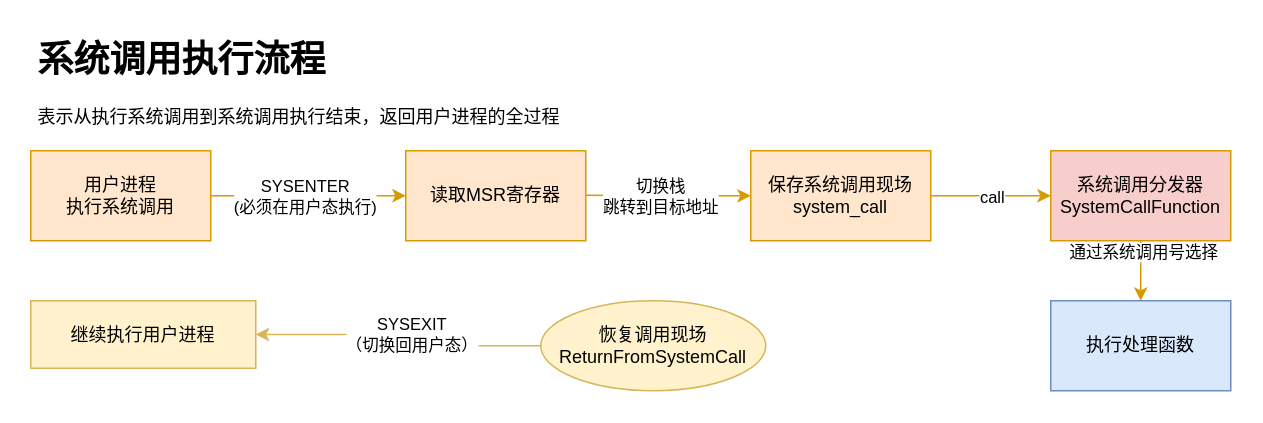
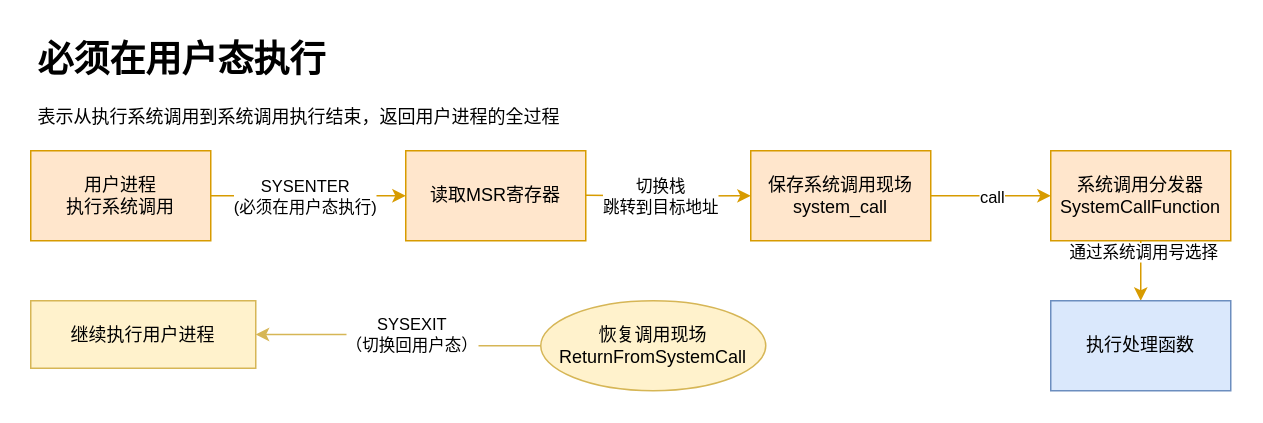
node "系统调用执行流程表示从执行系统调用到系统调用执行结束，返回用户进程的全过程": label "系统调用执行流程表示从执行系统调用到系统调用执行结束，返回用户进程的全过程" -> "必须在用户态执行表示从执行系统调用到系统调用执行结束，返回用户进程的全过程"
node "系统调用分发器 SystemCallFunction": fillcolor #f8cecc -> #ffe6cc
